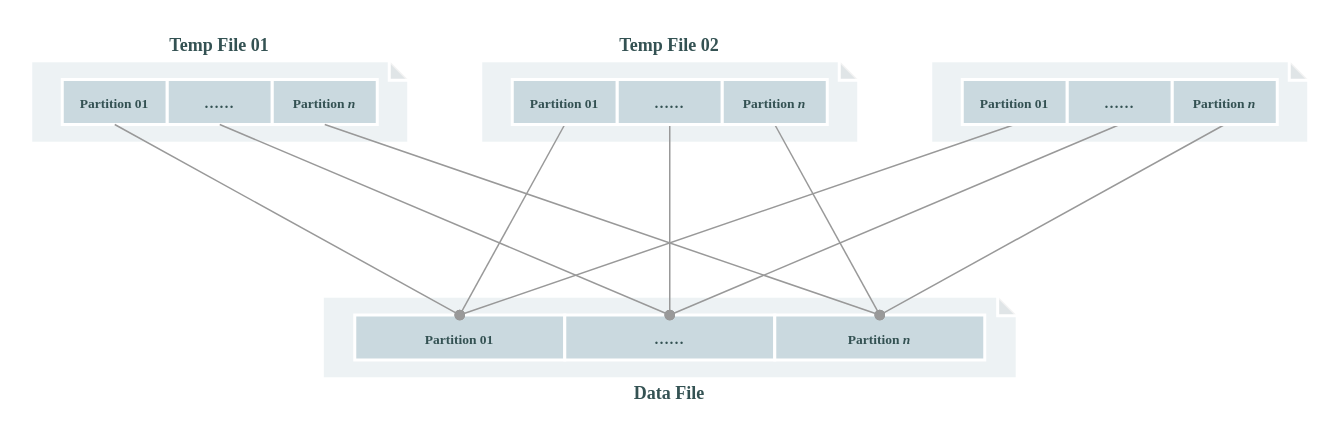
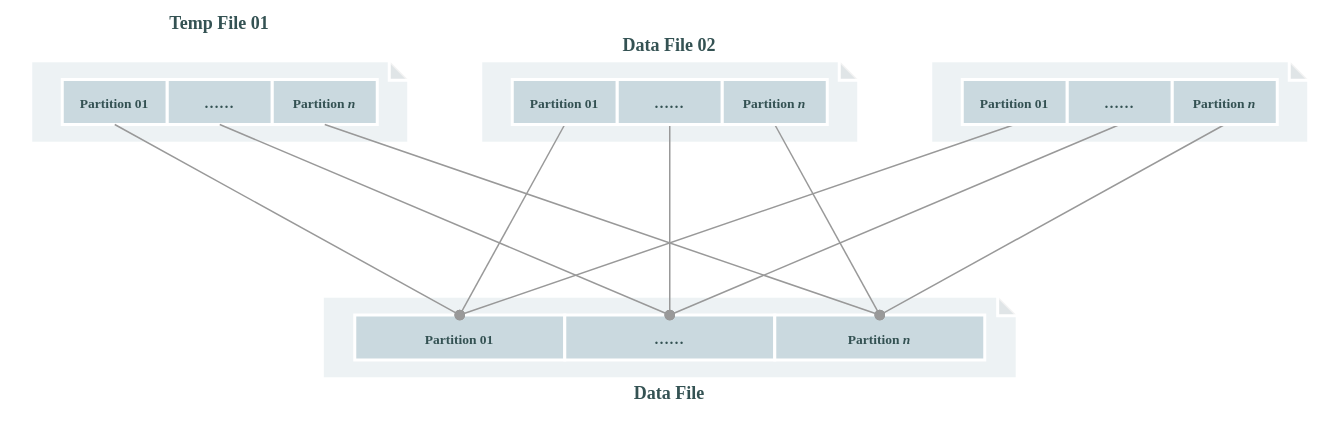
node "Temp File 01": moved (220, 46) -> (220, 23)
node "Temp File 02": label "Temp File 02" -> "Data File 02"
